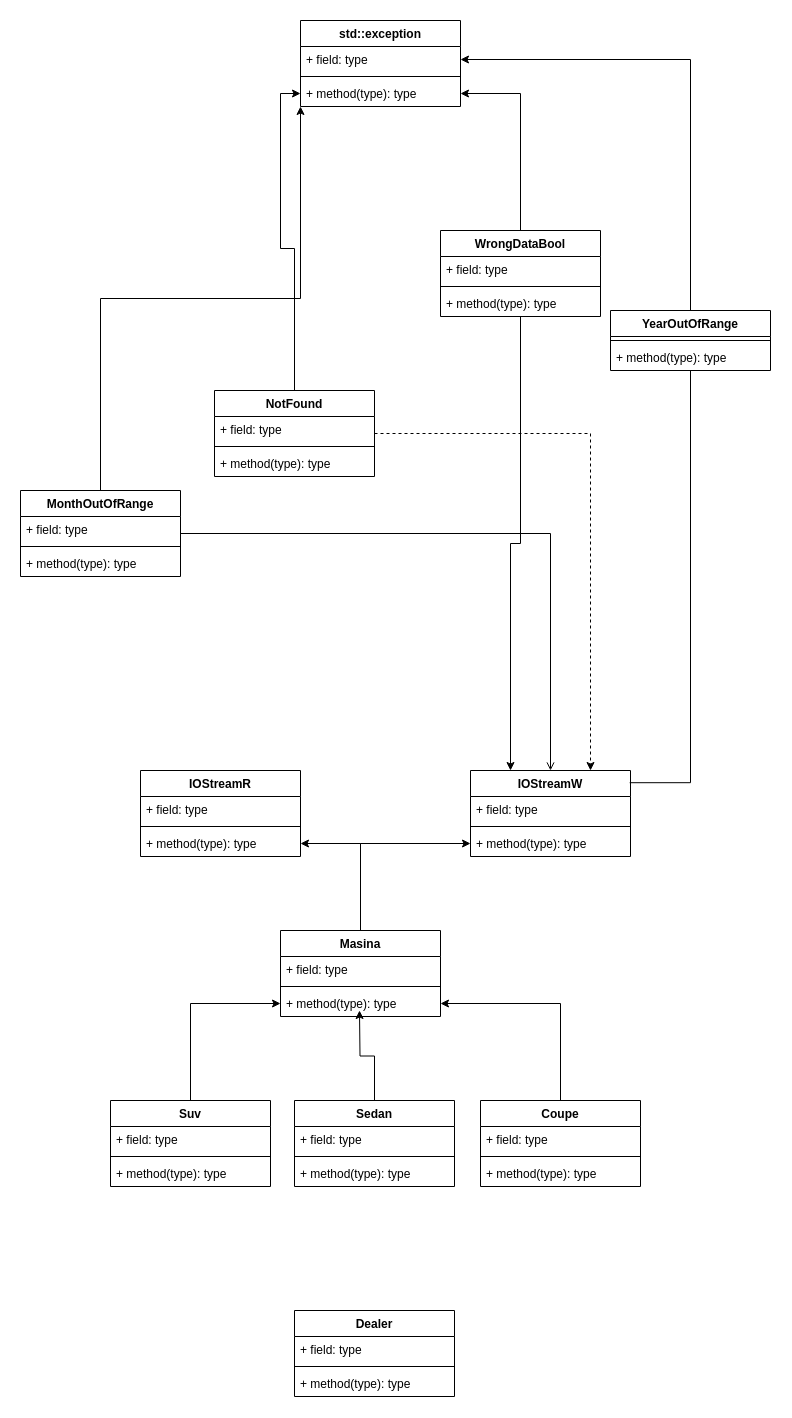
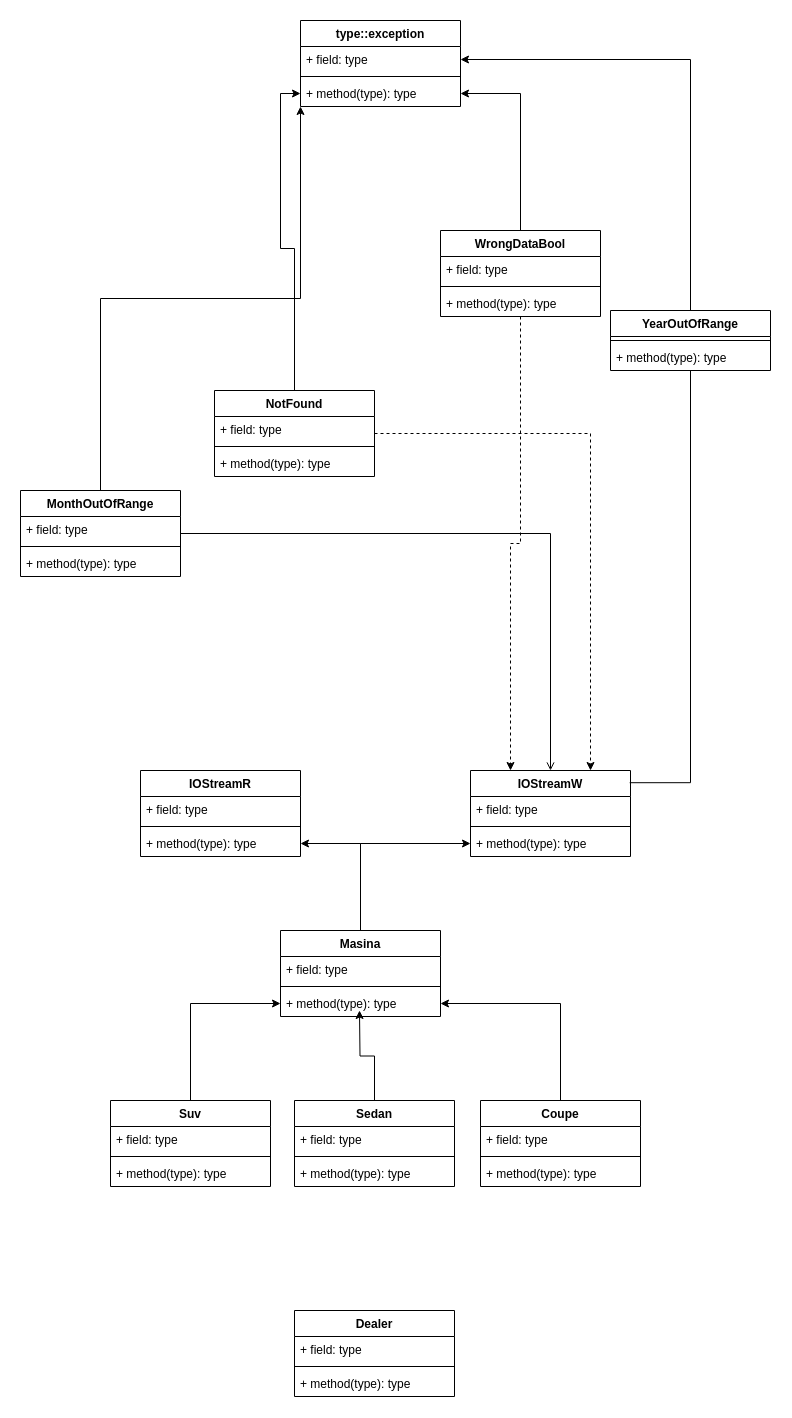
node "std::exception": label "std::exception" -> "type::exception"
edge "WrongDataBool" -> "IOStreamW": style solid -> dashed
